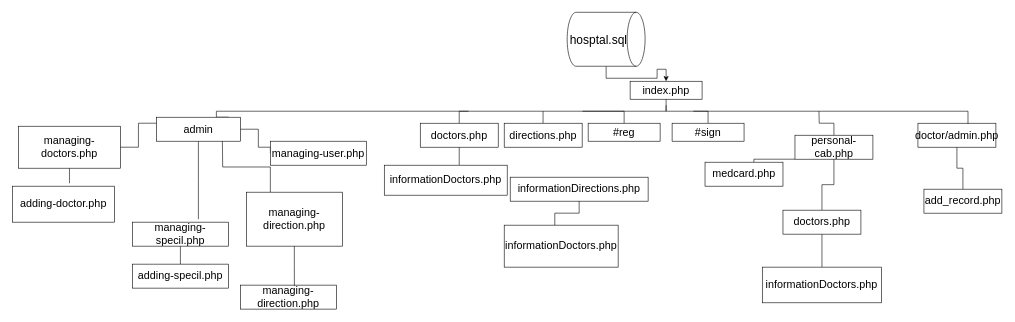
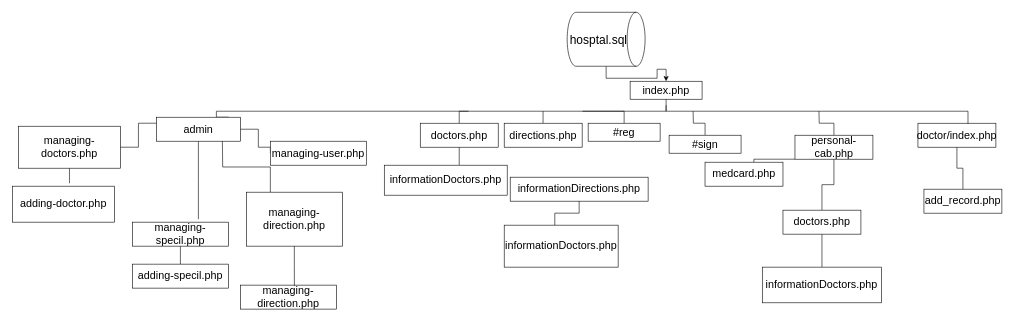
node "#sign": moved (708, 132) -> (705, 144)
node "doctor/admin.php": label "doctor/admin.php" -> "doctor/index.php"
